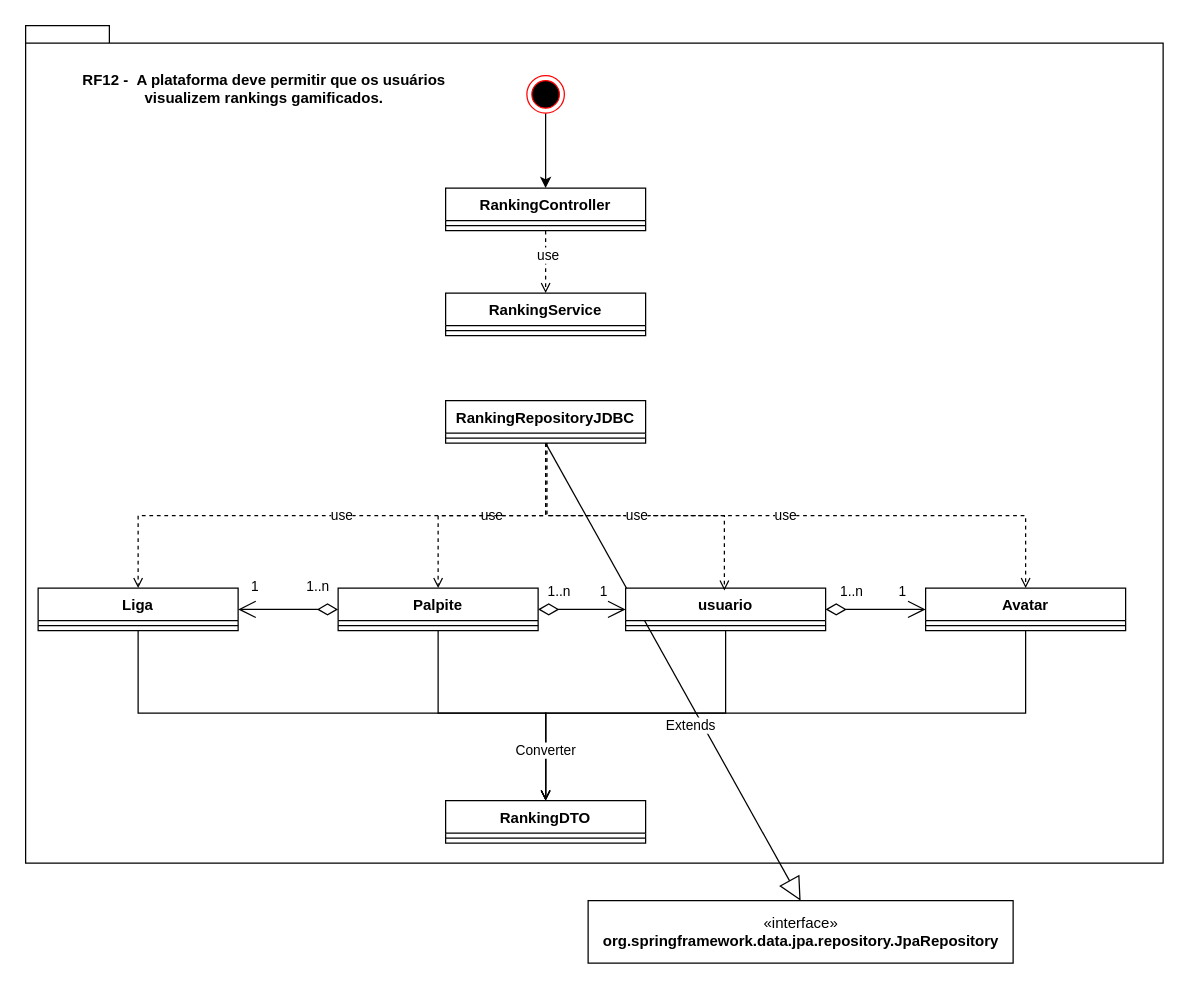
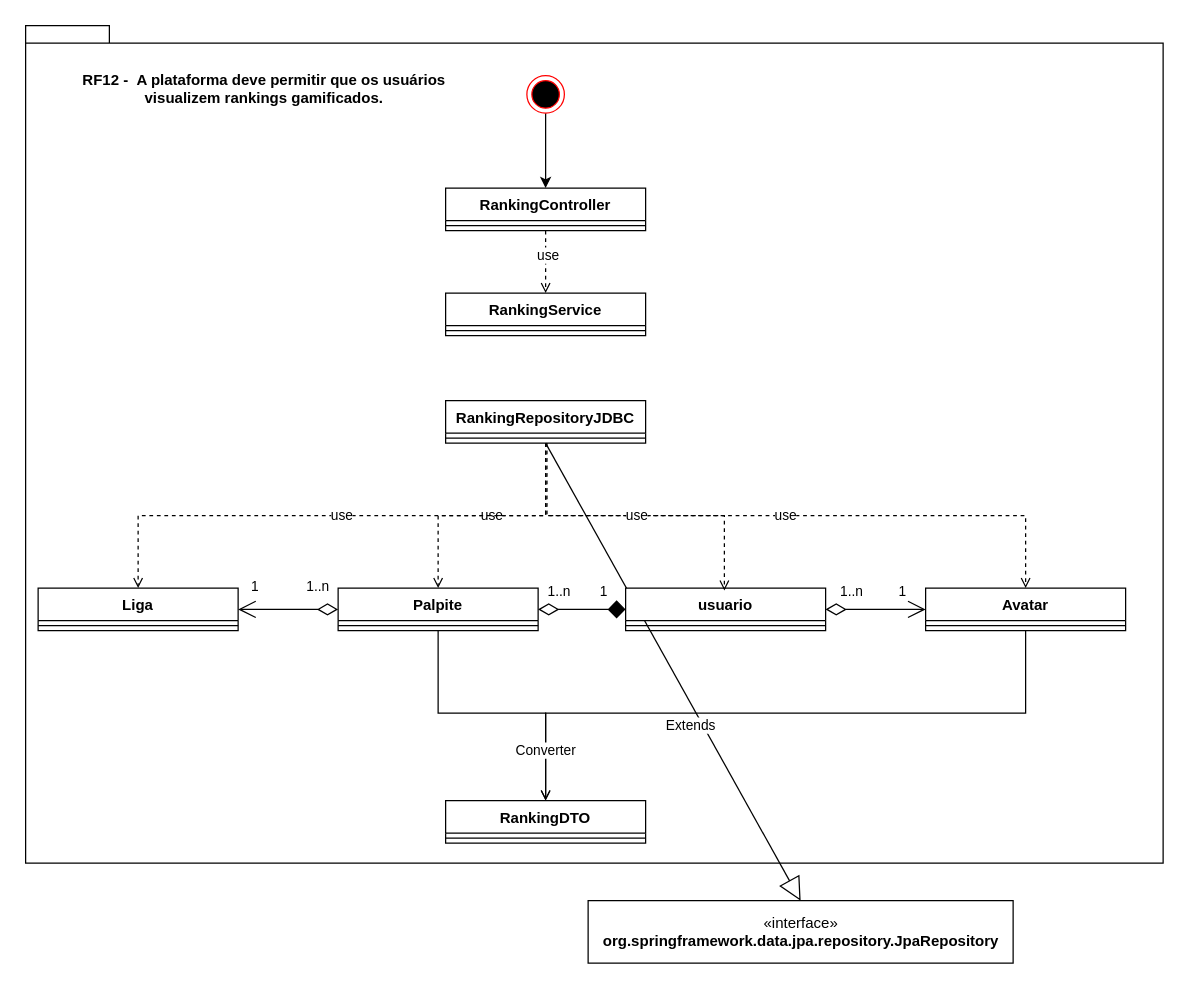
edge "Palpite" -- "usuario": arrowhead open -> diamond
edge "usuario" -> "RankingDTO": removed
edge "Liga" -> "RankingDTO": removed
